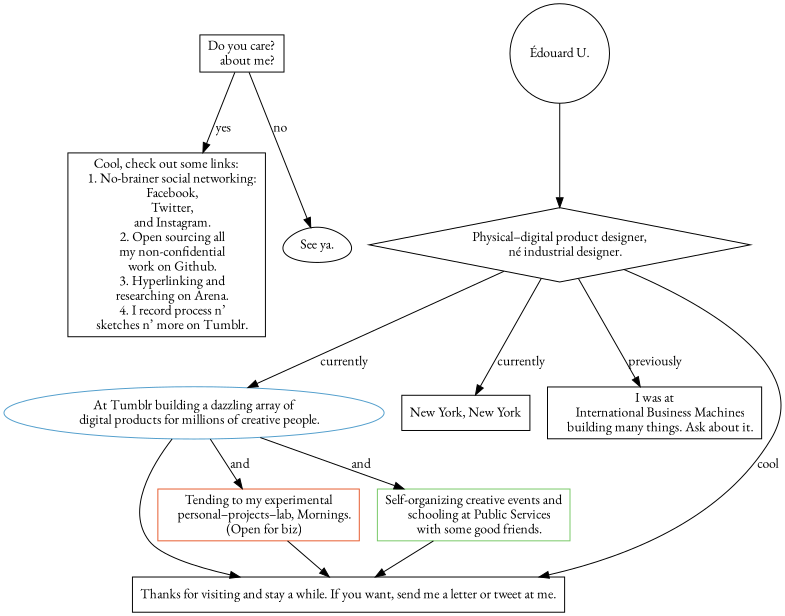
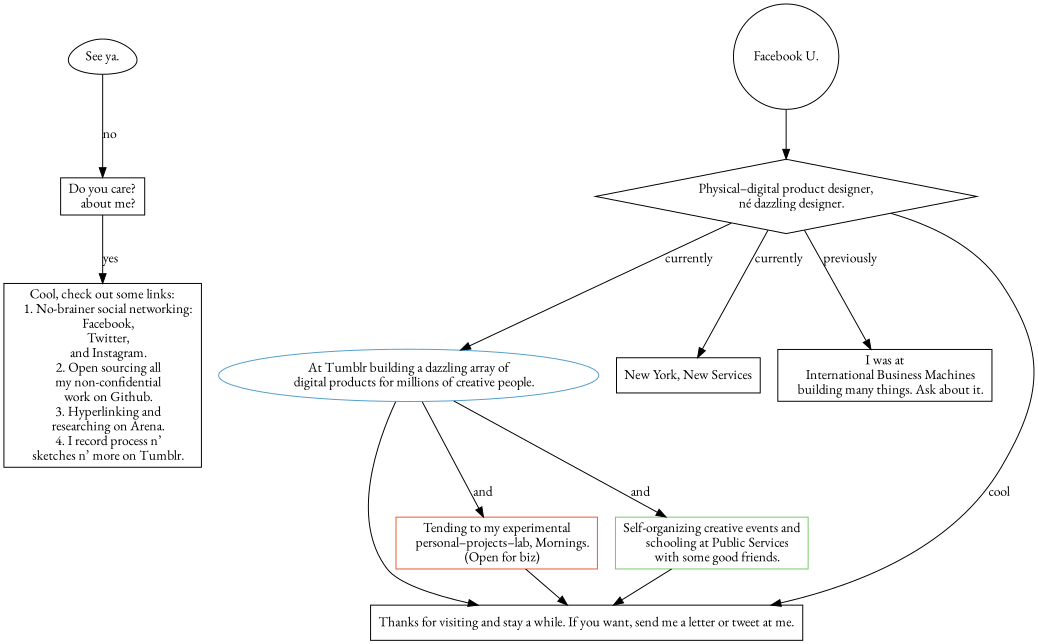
node "Édouard U.": label "Édouard U." -> "Facebook U."
edge "Do you care? about me?" -> "See ya.": reversed
node "Physical–digital product designer, né industrial designer.": label "Physical–digital product designer, né industrial designer." -> "Physical–digital product designer, né dazzling designer."
node "New York, New York": label "New York, New York" -> "New York, New Services"
